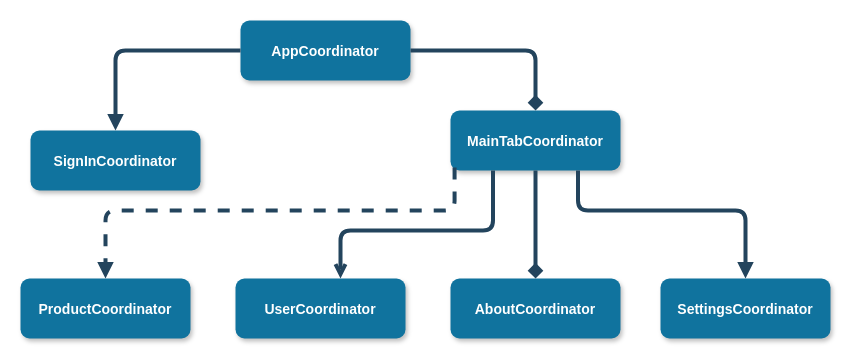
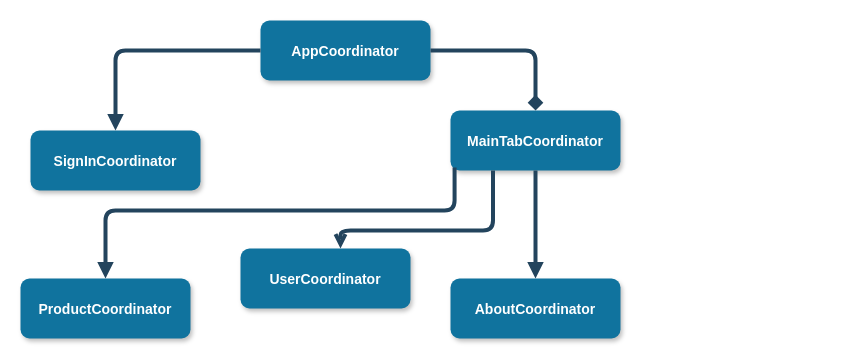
node "AppCoordinator": moved (326, 51) -> (346, 51)
edge "MainTabCoordinator" -> "SettingsCoordinator": removed
edge "MainTabCoordinator" -> "ProductCoordinator": style dashed -> solid
edge "MainTabCoordinator" -> "AboutCoordinator": arrowhead diamond -> block
node "UserCoordinator": moved (321, 309) -> (326, 279)
node "SettingsCoordinator": removed
